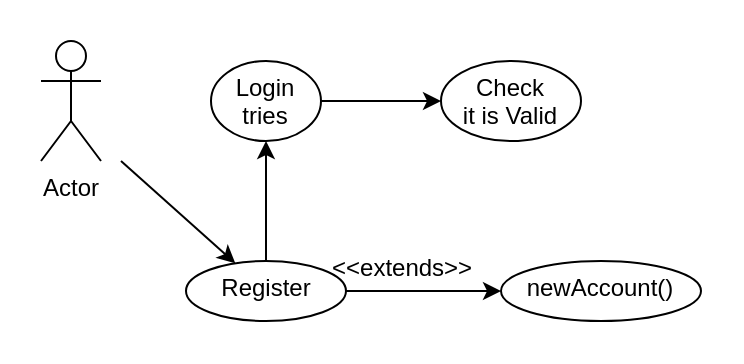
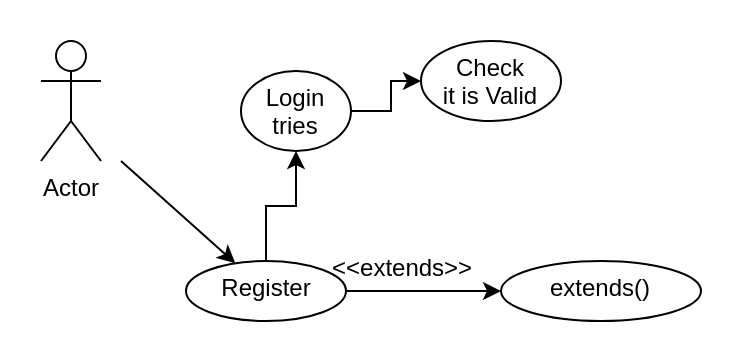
node "Login tries": moved (266, 101) -> (296, 111)
node "Check it is Valid": moved (511, 101) -> (491, 81)
node "newAccount()": label "newAccount()" -> "extends()"
